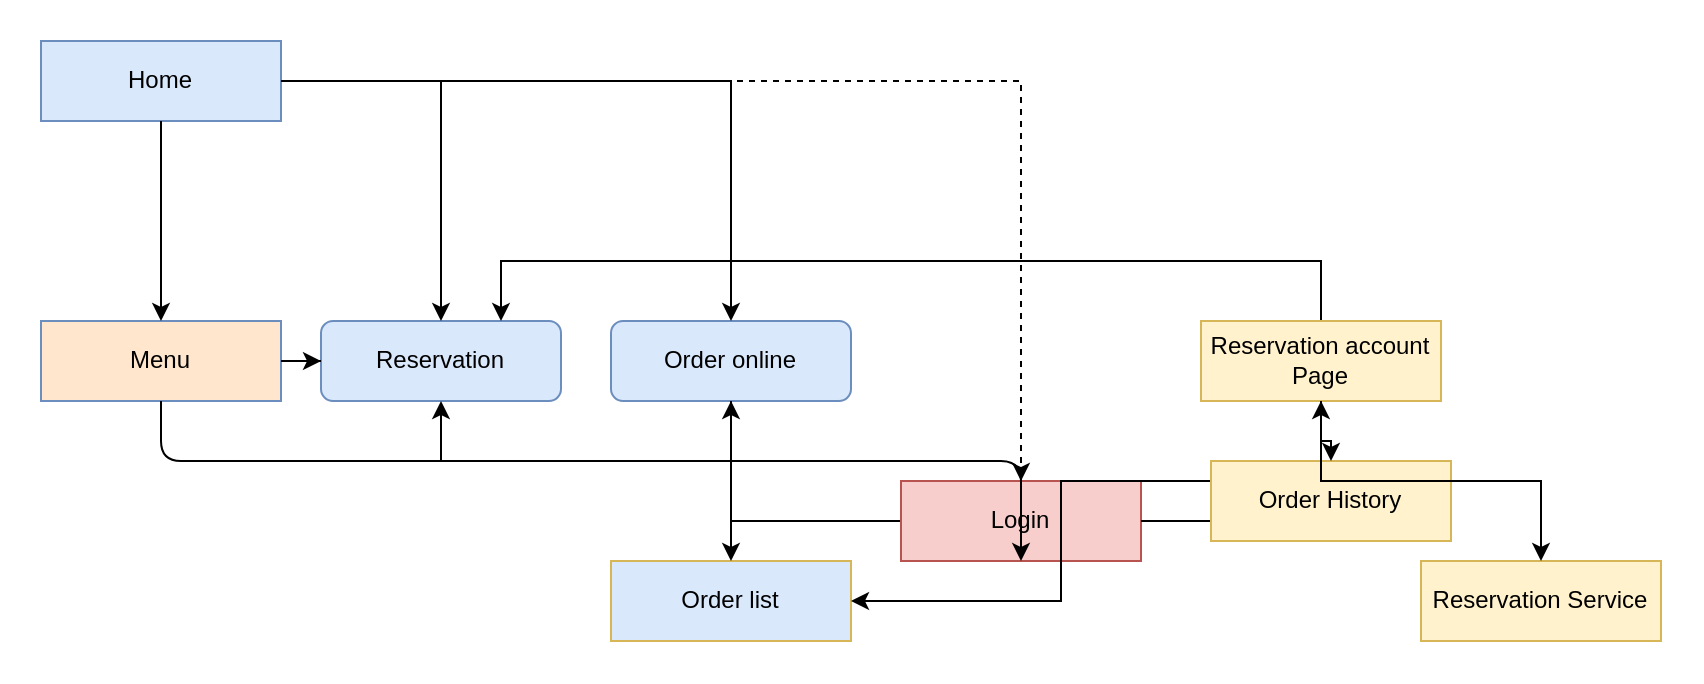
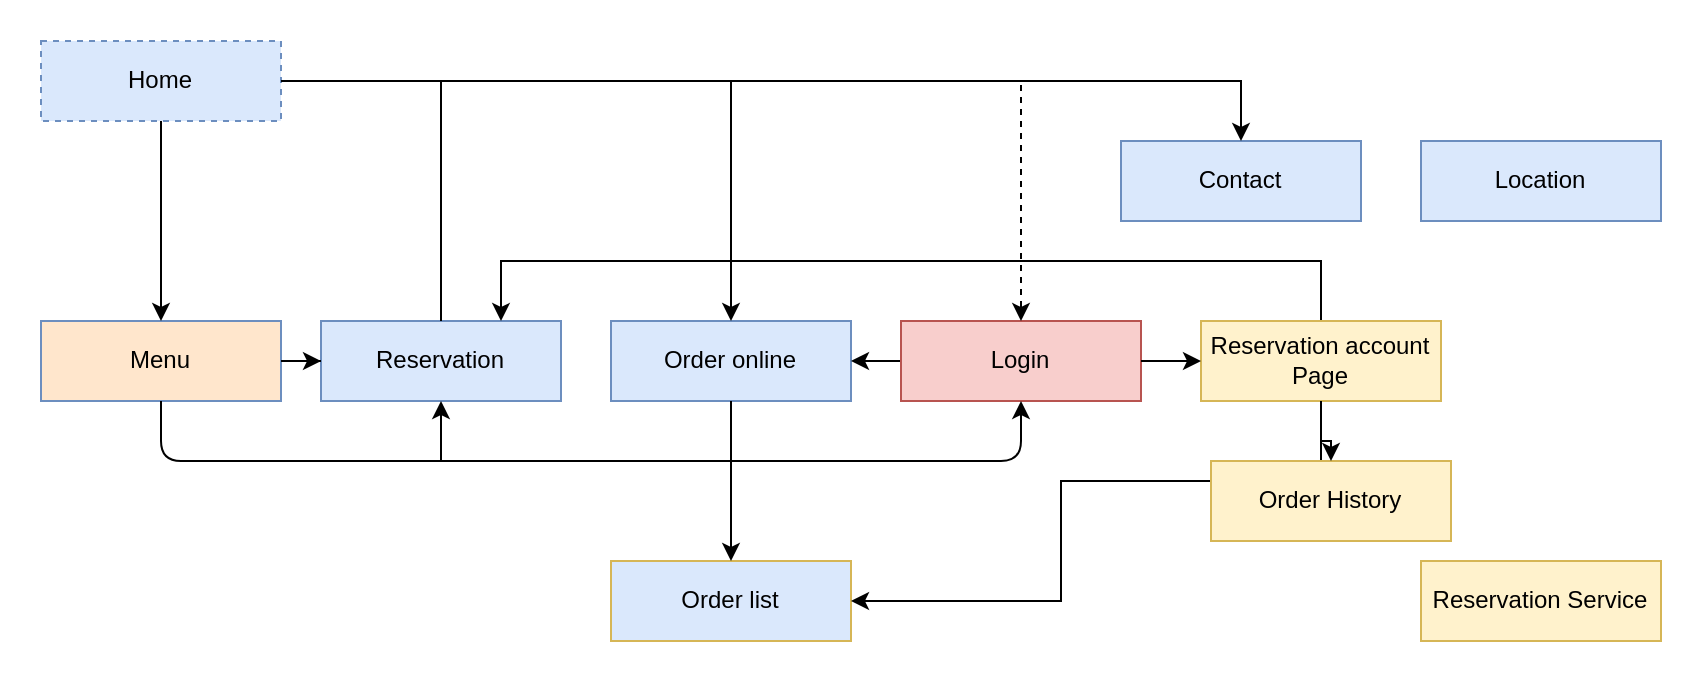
node "Home": style solid -> dashed
edge "Home" -> "Contact": added
node "Contact": added
node "Location": added
edge "Home" -> "Reservation": arrowhead classic -> none
node "Reservation": shape rounded rectangle -> rectangle
node "Order online": shape rounded rectangle -> rectangle
edge "Reservation account Page" -> "Reservation Service": removed
node "Login": moved (1021, 521) -> (1021, 361)
